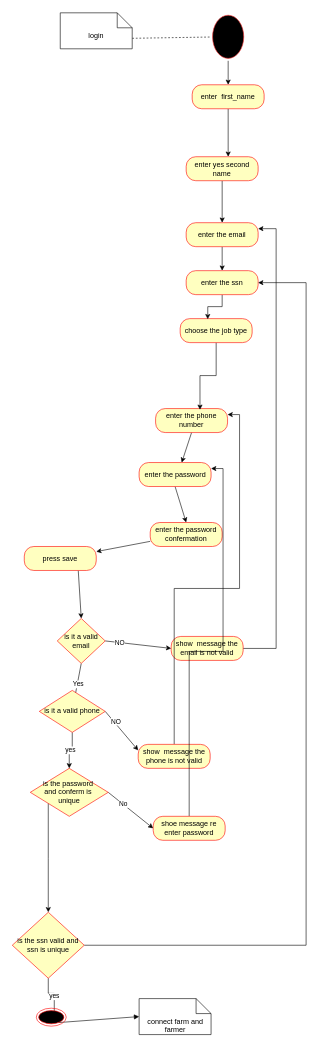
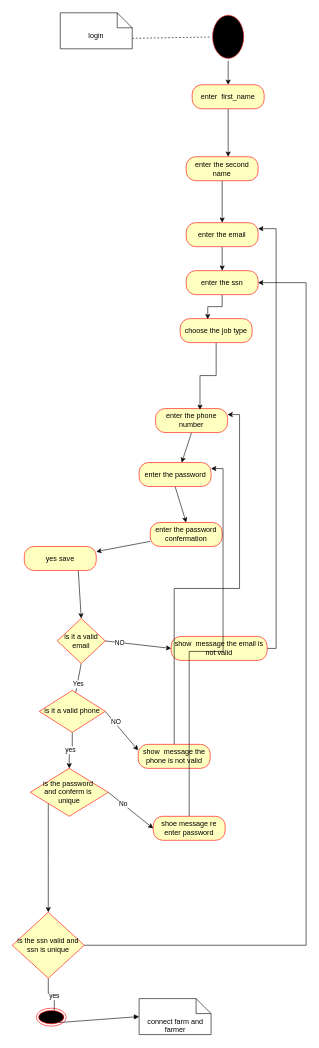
node "enter yes second name": label "enter yes second name" -> "enter the second name"
node "press save": label "press save" -> "yes save"
node "show message the email is not valid": size 72x24 -> 96x24
